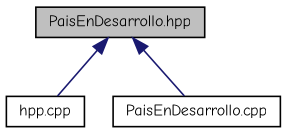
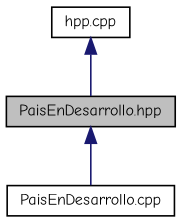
edge "hpp.cpp" -> "PaisEnDesarrollo.hpp": reversed
